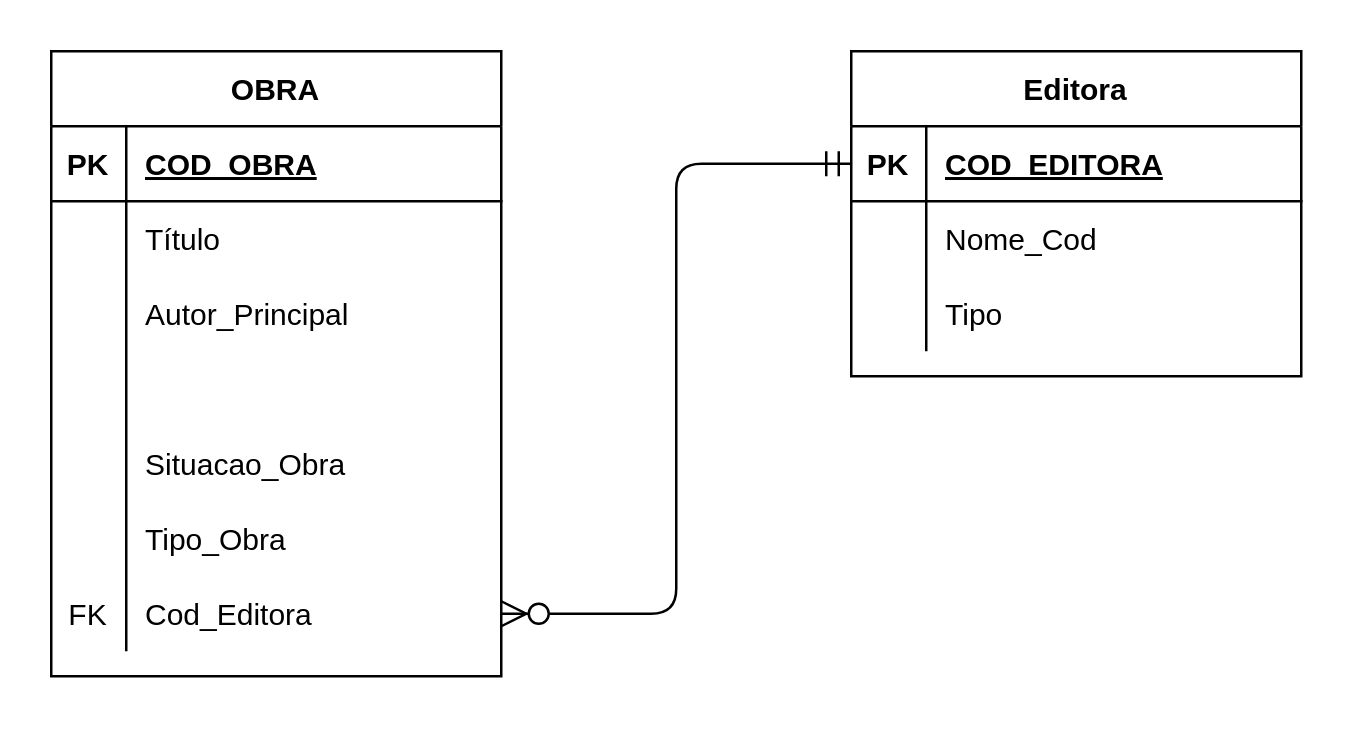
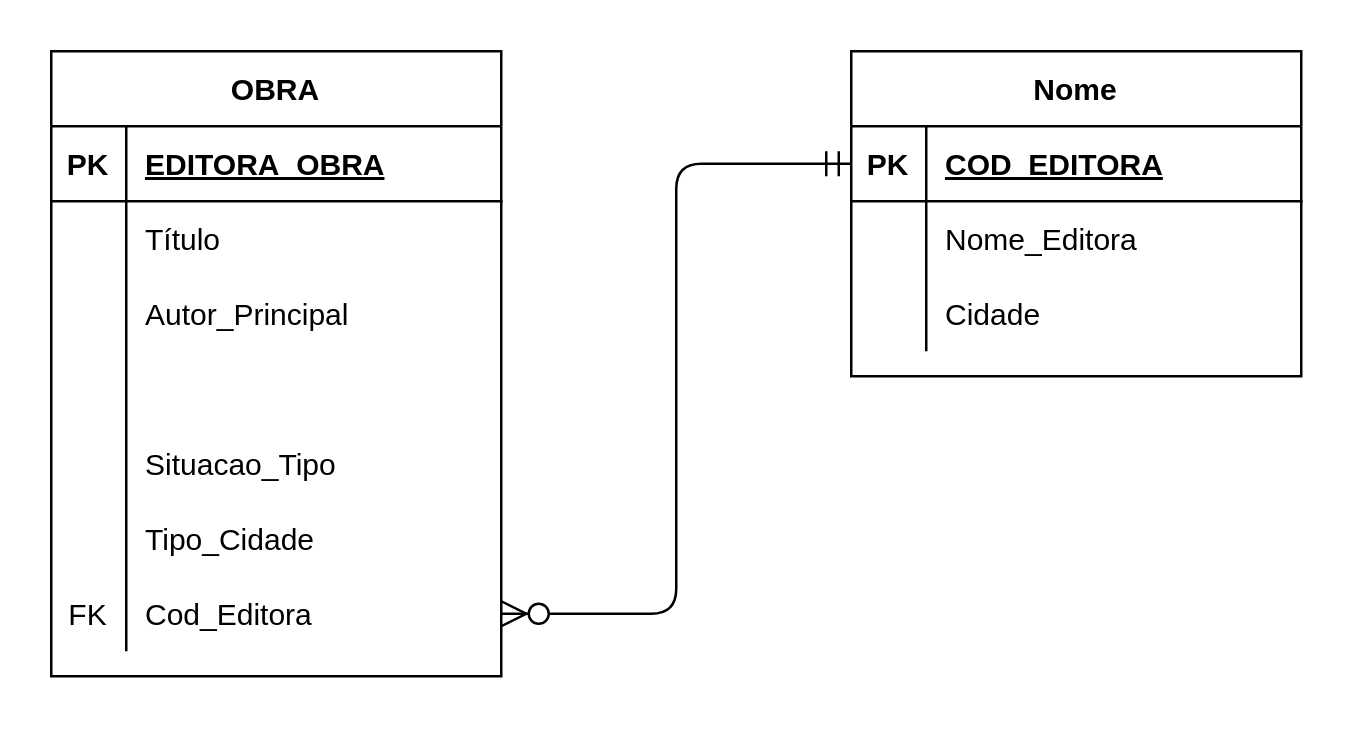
node "Editora": label "Editora" -> "Nome"
node "COD_OBRA": label "COD_OBRA" -> "EDITORA_OBRA"
node "Nome_Cod": label "Nome_Cod" -> "Nome_Editora"
node "Tipo": label "Tipo" -> "Cidade"
node "Situacao_Obra": label "Situacao_Obra" -> "Situacao_Tipo"
node "Tipo_Obra": label "Tipo_Obra" -> "Tipo_Cidade"
